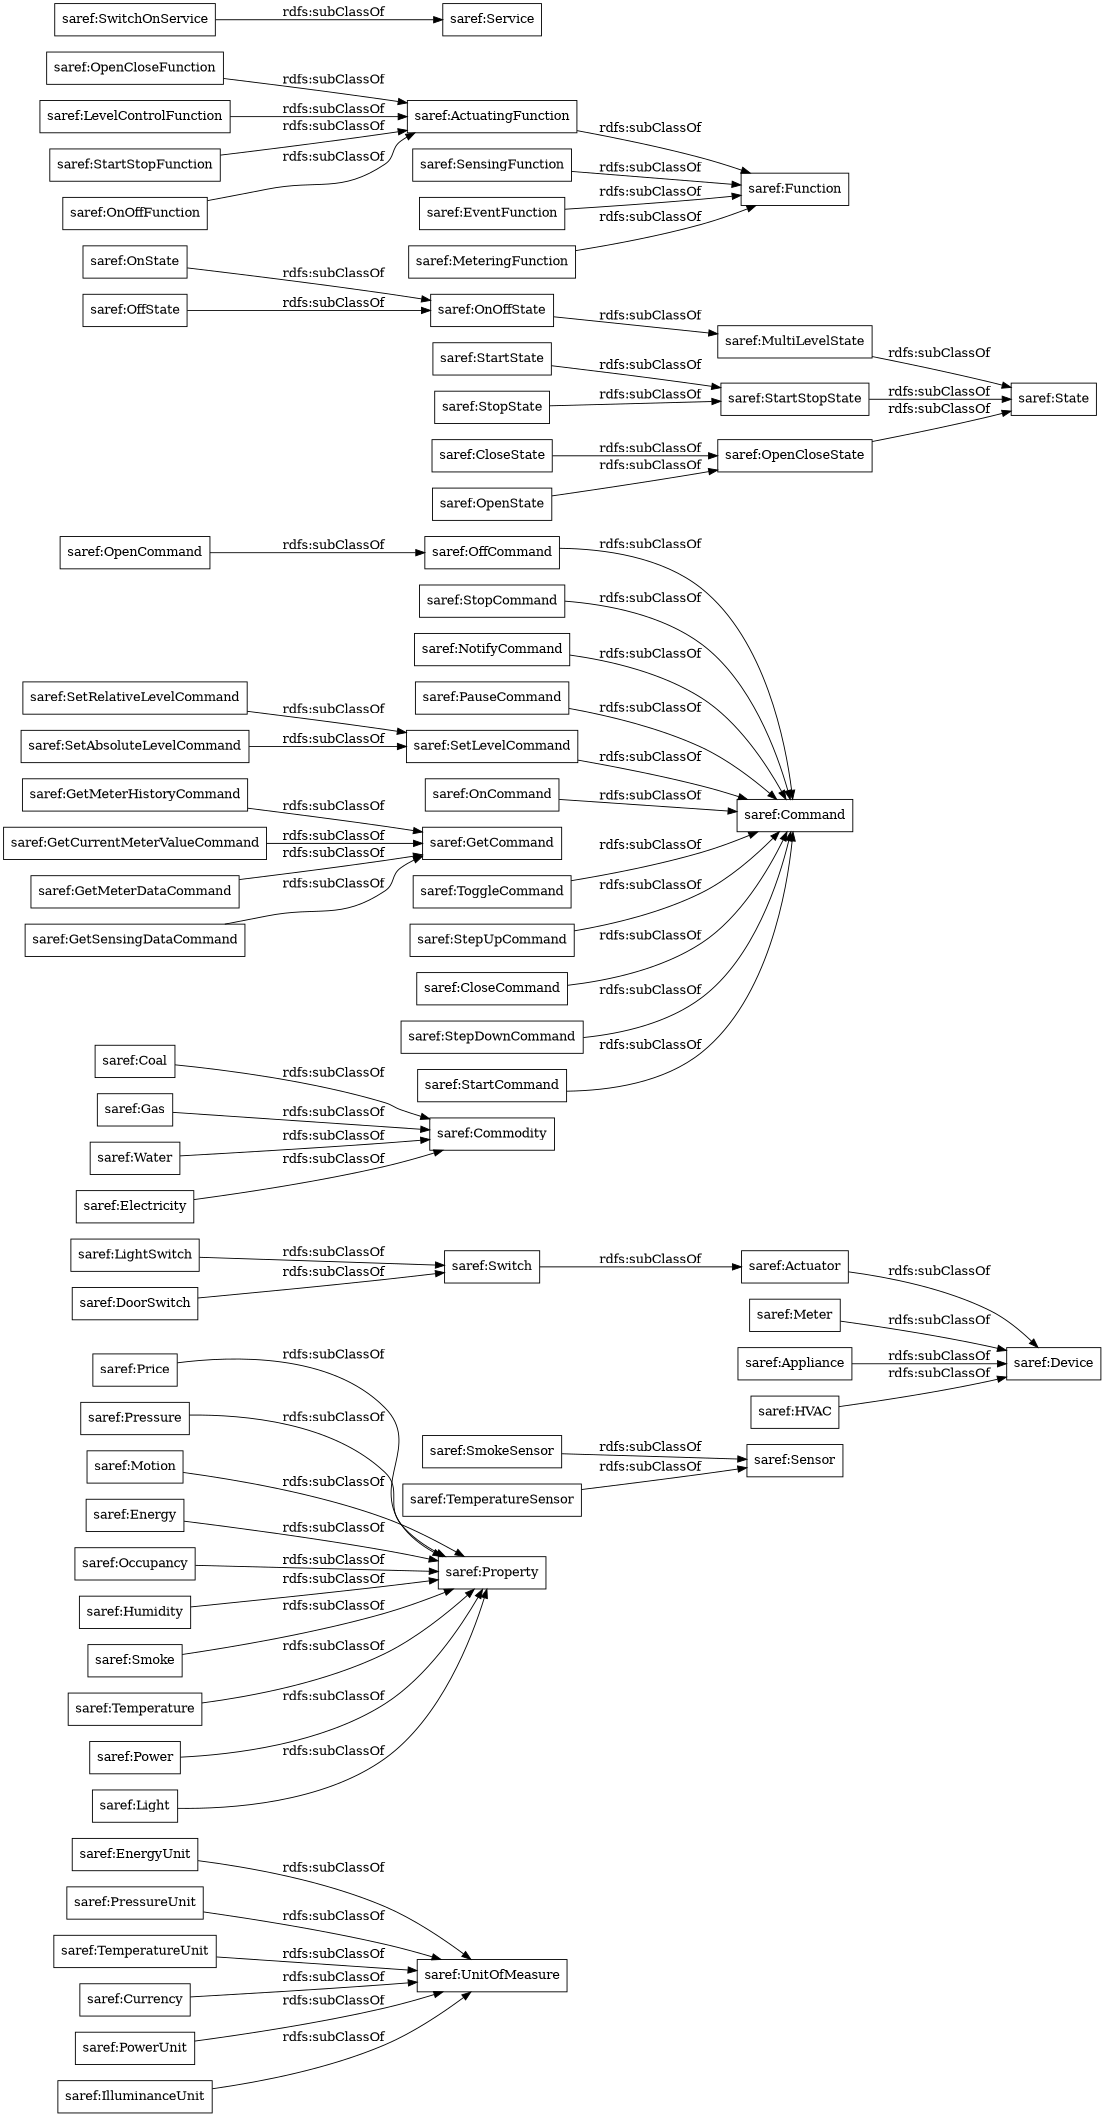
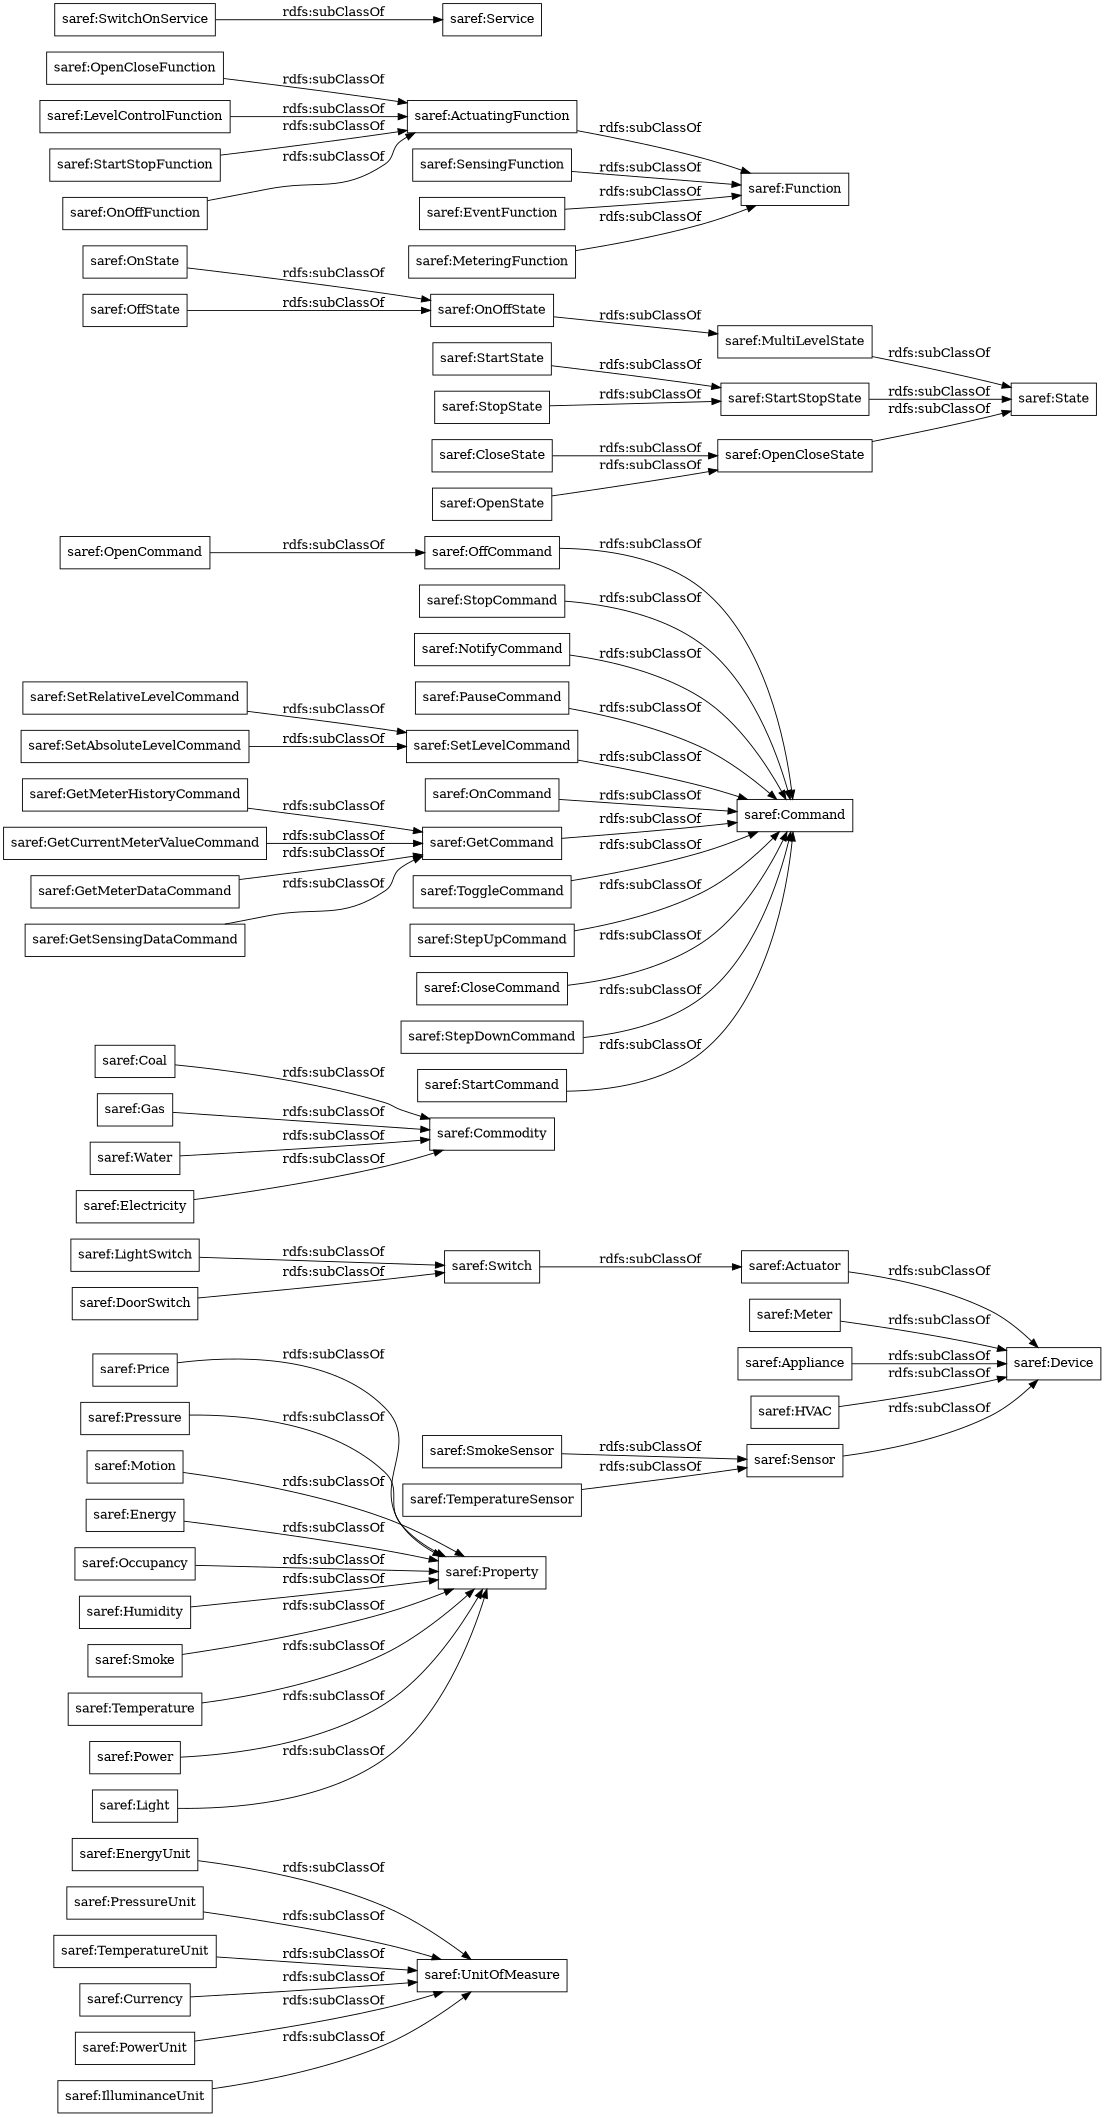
edge "saref:GetCommand" -> "saref:Command": added, label "rdfs:subClassOf"
edge "saref:Sensor" -> "saref:Device": added, label "rdfs:subClassOf"
